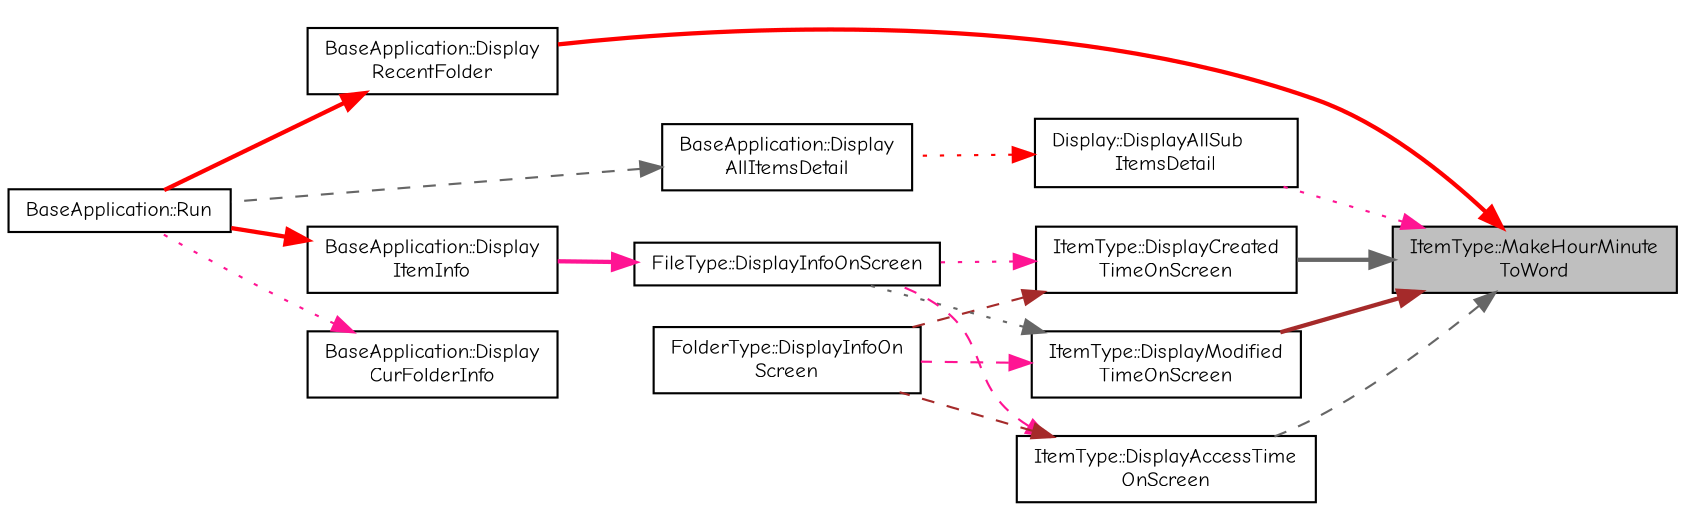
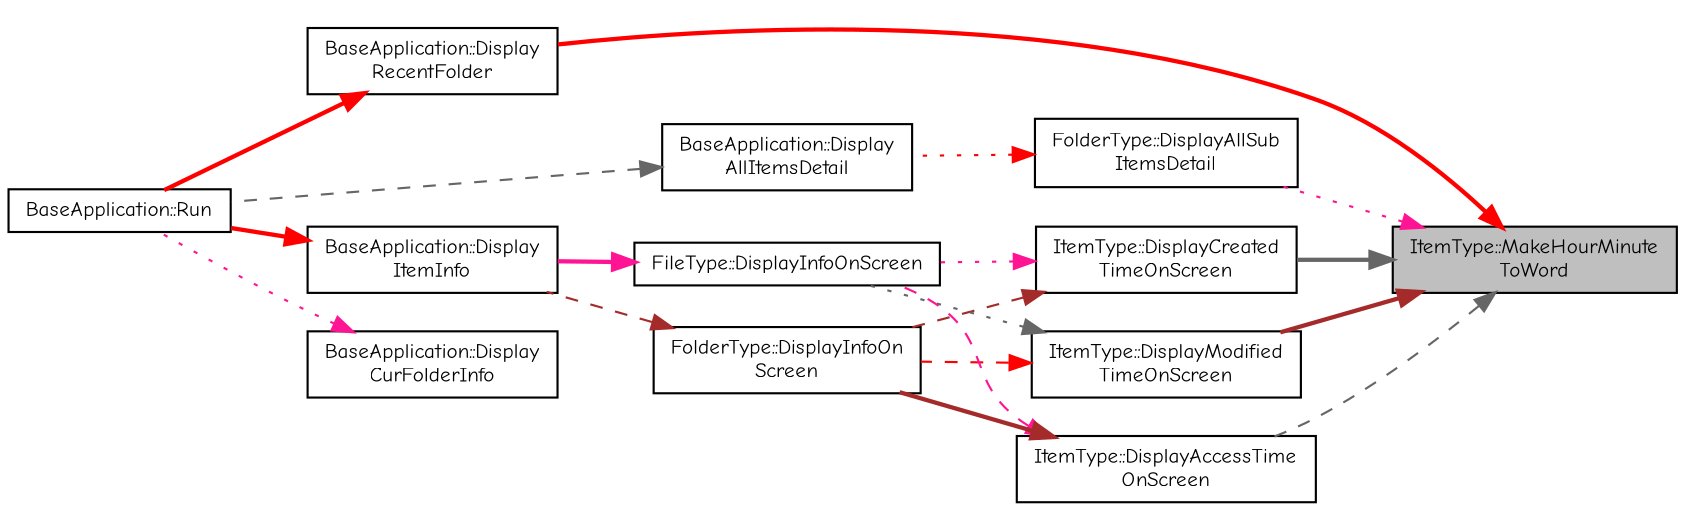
node "Display::DisplayAllSub ItemsDetail": label "Display::DisplayAllSub ItemsDetail" -> "FolderType::DisplayAllSub ItemsDetail"
edge "BaseApplication::Display ItemInfo" -> "FolderType::DisplayInfoOn Screen": added
edge "FolderType::DisplayInfoOn Screen" -> "ItemType::DisplayModified TimeOnScreen": color deeppink -> red
edge "FolderType::DisplayInfoOn Screen" -> "ItemType::DisplayAccessTime OnScreen": style dashed -> bold
